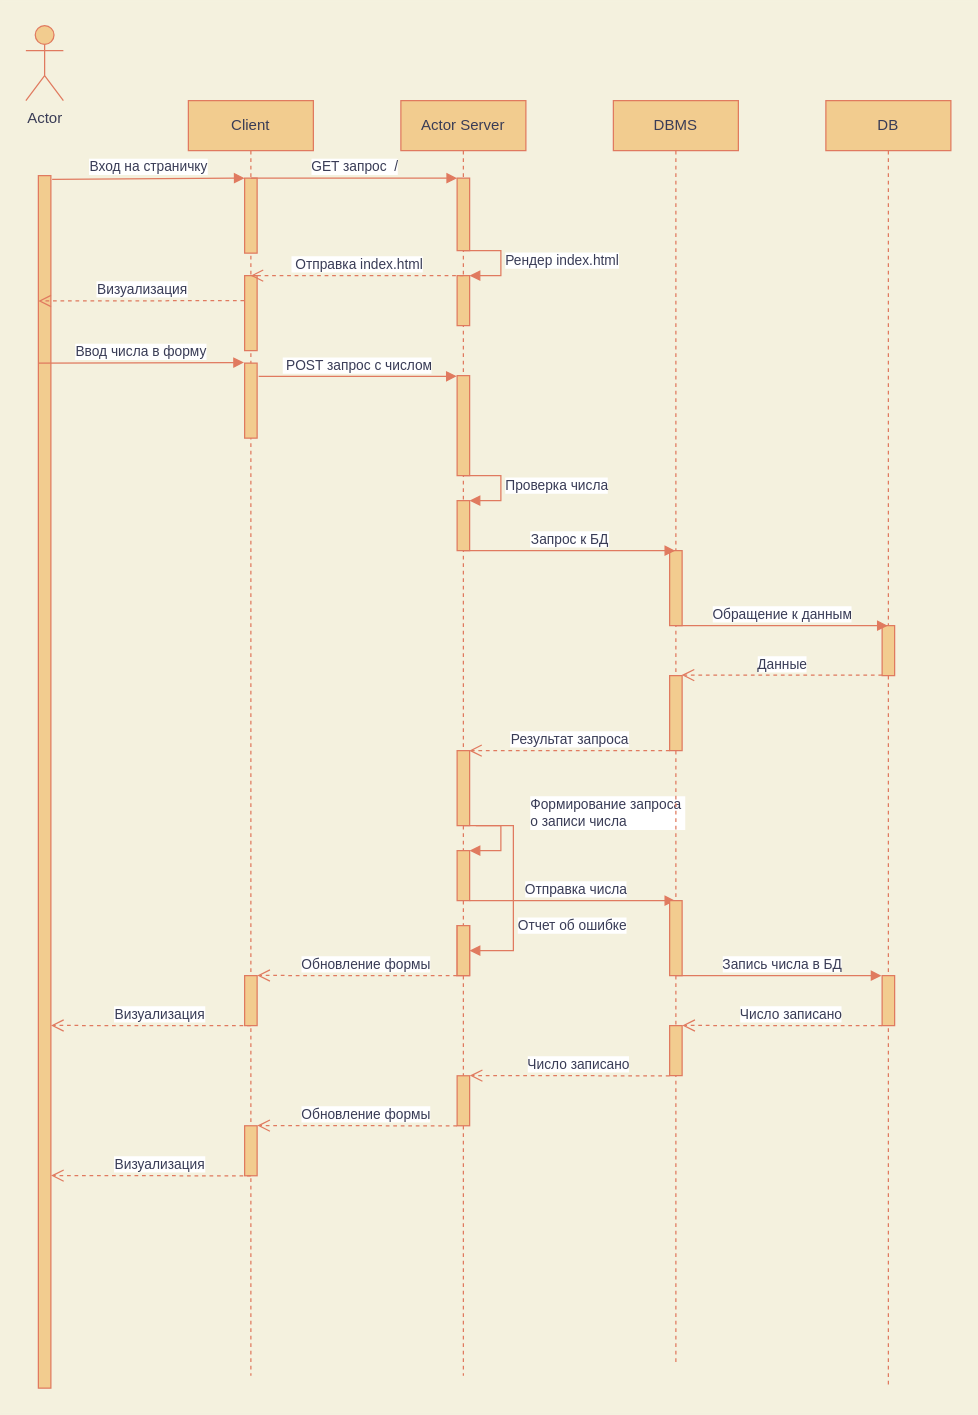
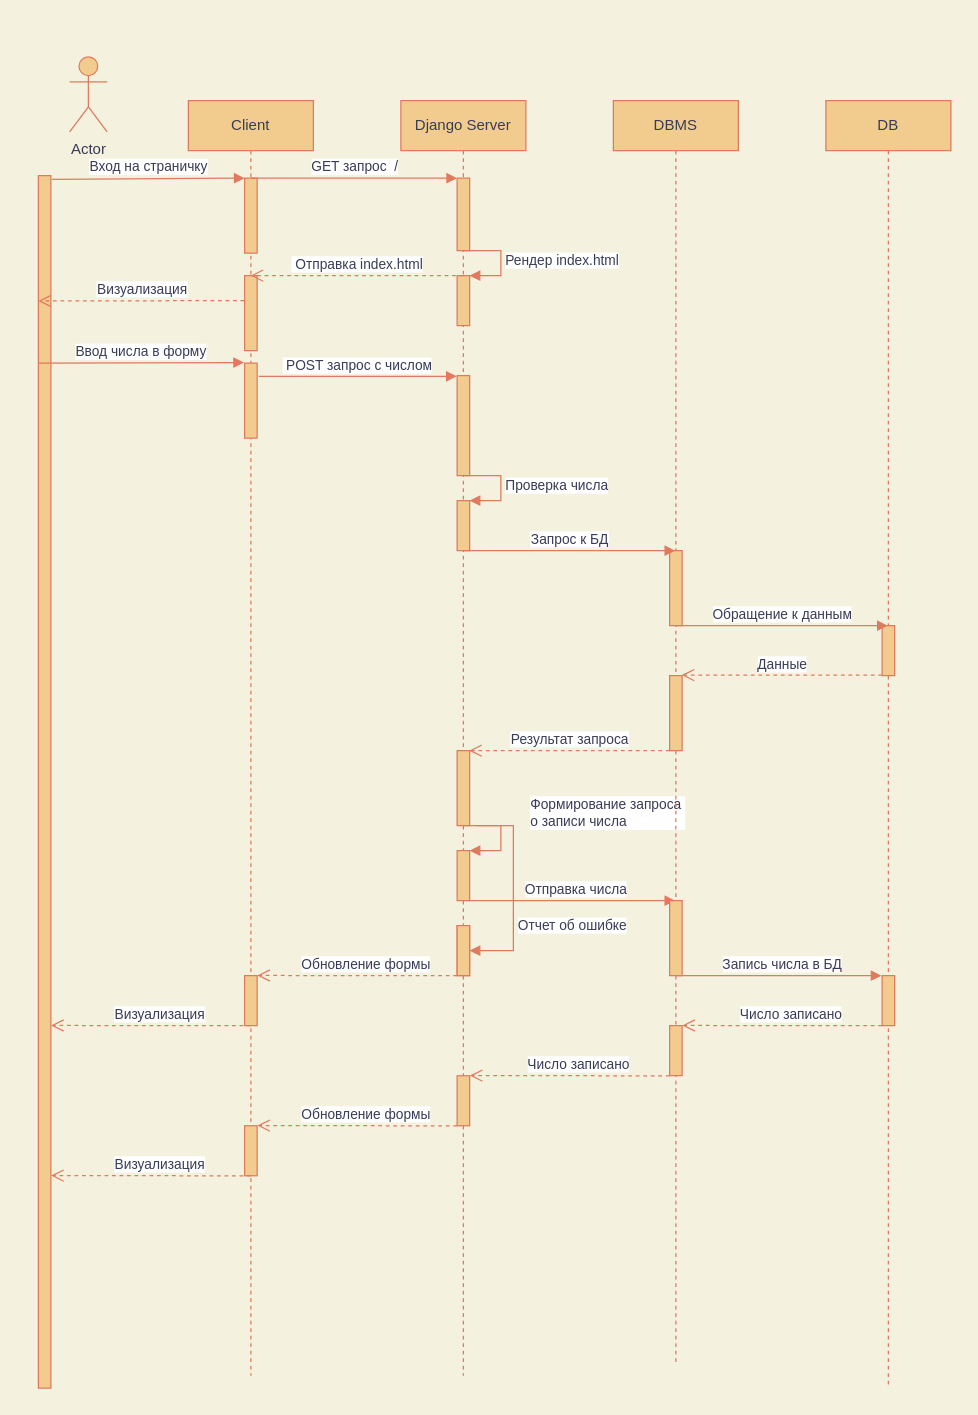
node "Actor": moved (44, 63) -> (88, 94)
node "Actor Server": label "Actor Server" -> "Django Server"
